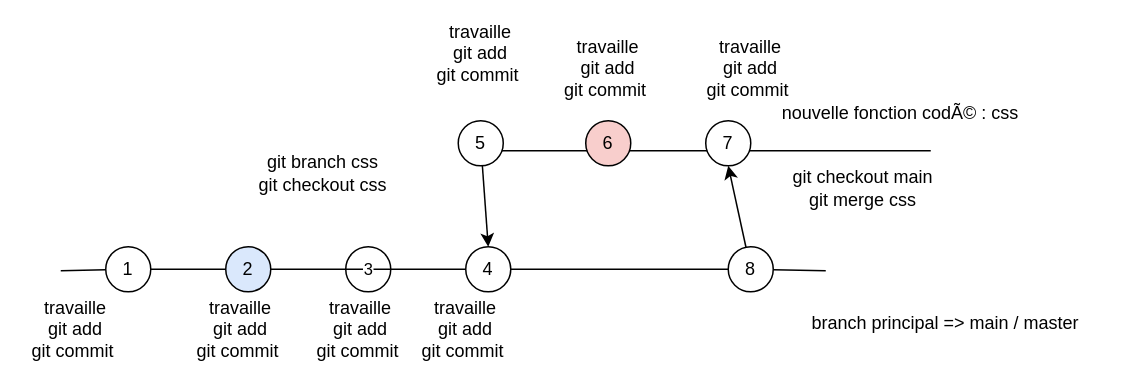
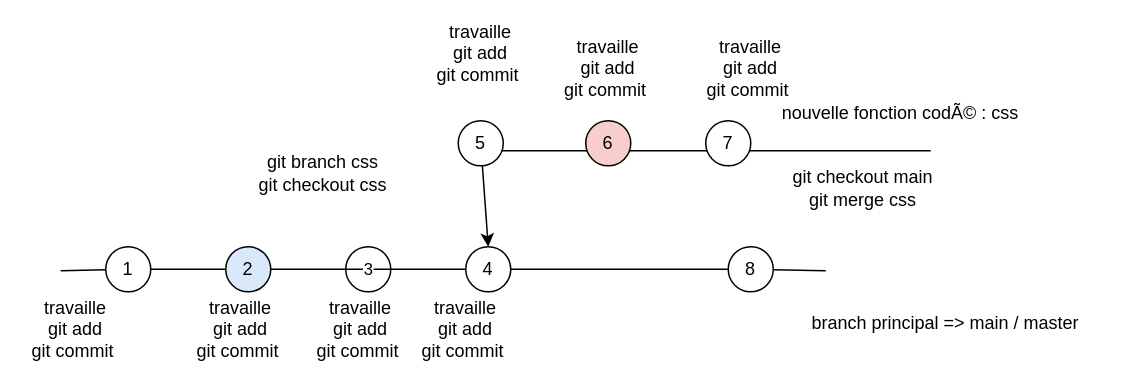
edge "8" -> "7": removed
